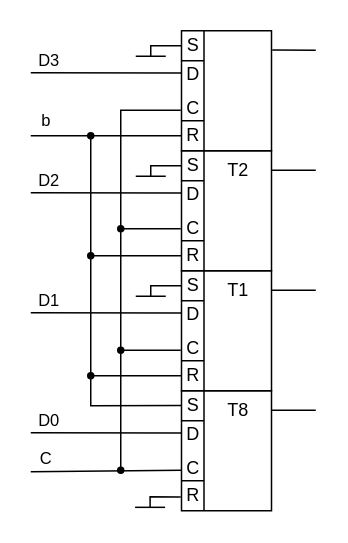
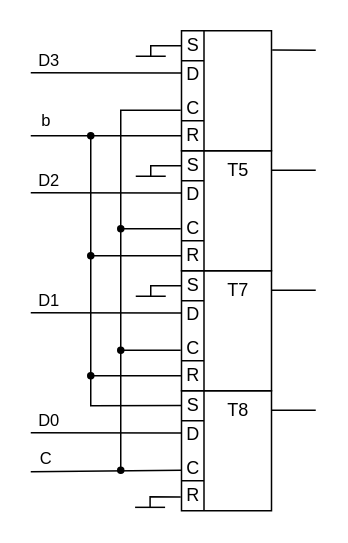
node "T2": label "T2" -> "T5"
node "T1": label "T1" -> "T7"
